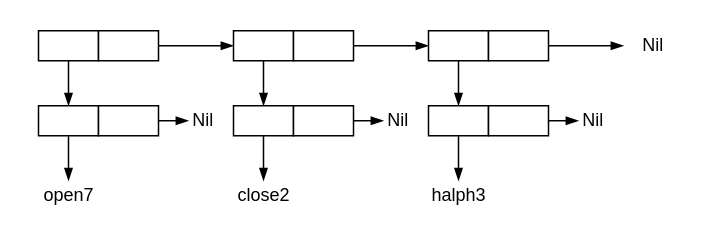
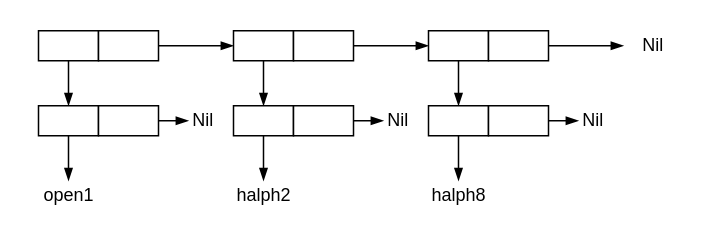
node "open7": label "open7" -> "open1"
node "close2": label "close2" -> "halph2"
node "halph3": label "halph3" -> "halph8"
